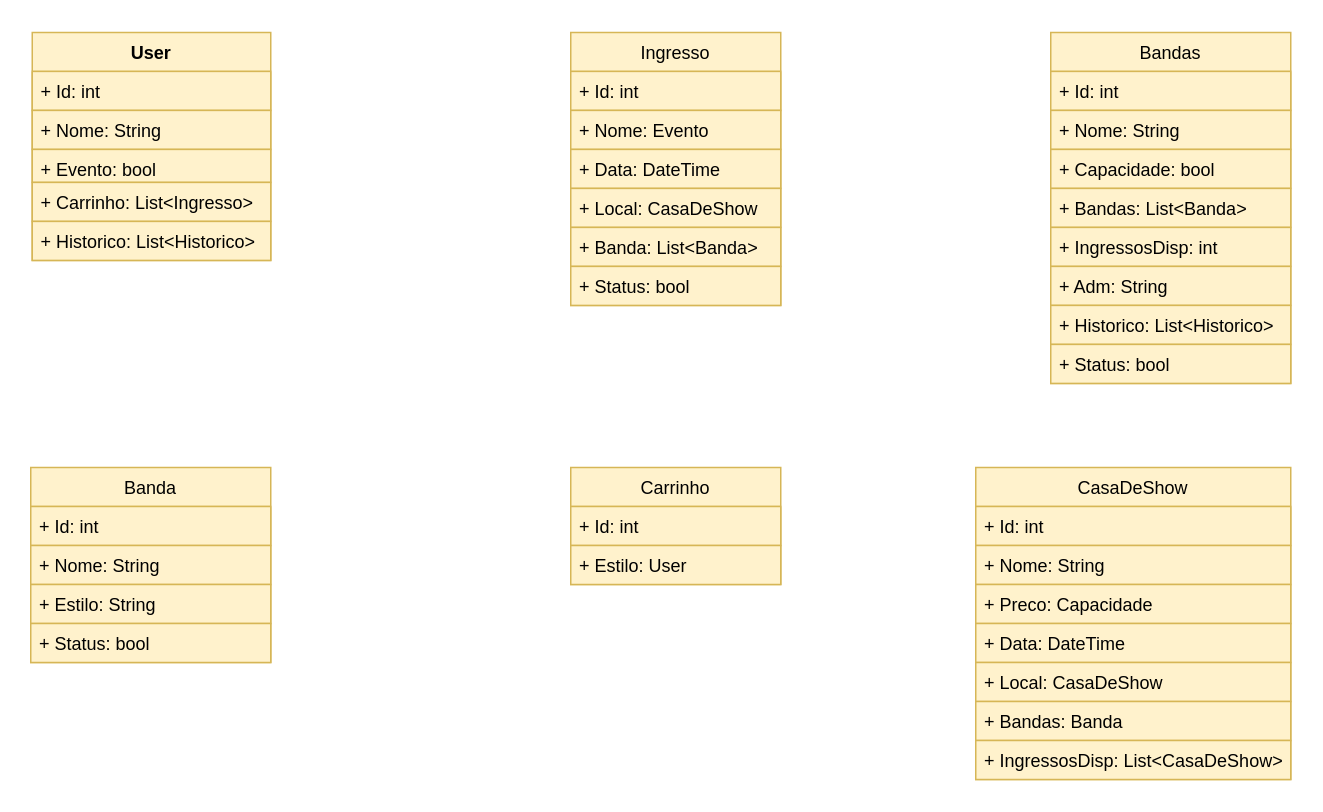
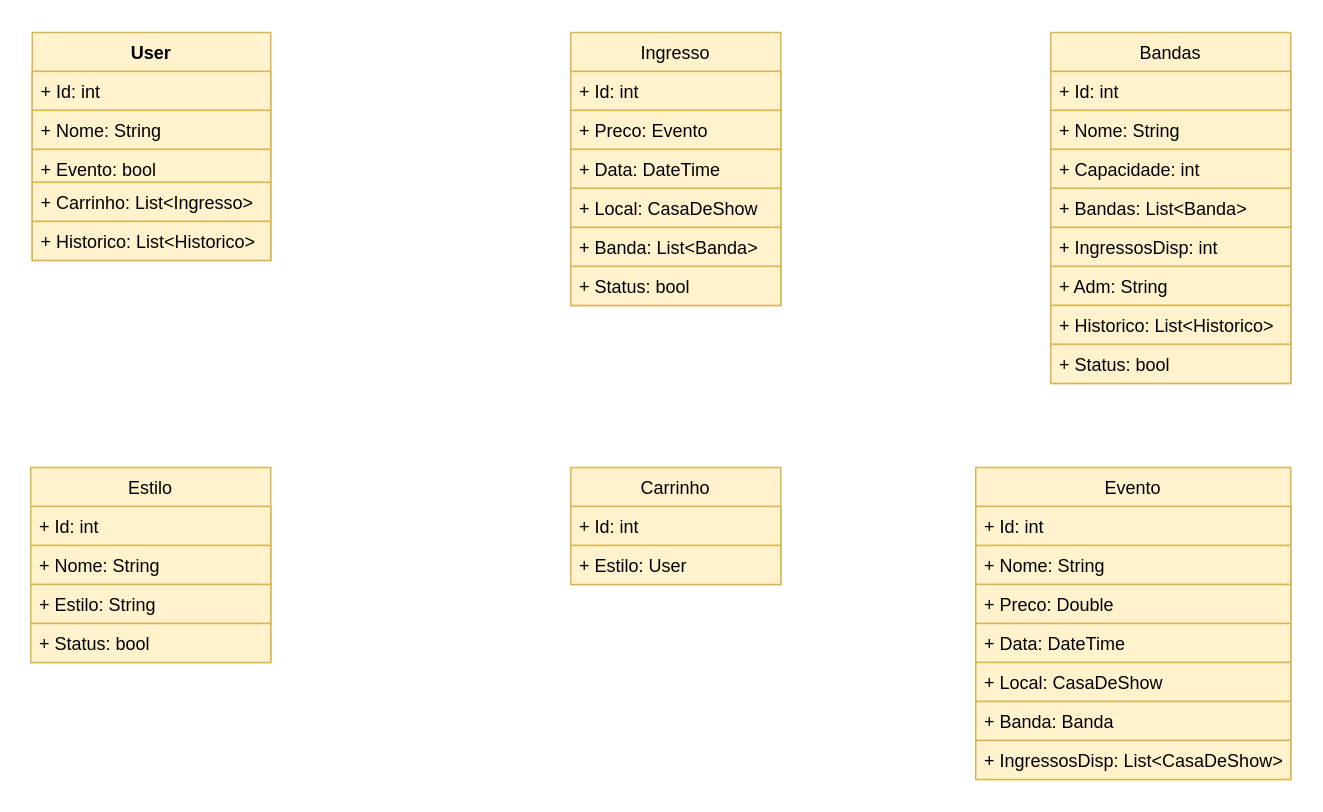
node "+ Nome: Evento": label "+ Nome: Evento" -> "+ Preco: Evento"
node "+ Capacidade: bool": label "+ Capacidade: bool" -> "+ Capacidade: int"
node "Banda": label "Banda" -> "Estilo"
node "CasaDeShow": label "CasaDeShow" -> "Evento"
node "+ Preco: Capacidade": label "+ Preco: Capacidade" -> "+ Preco: Double"
node "+ Bandas: Banda": label "+ Bandas: Banda" -> "+ Banda: Banda"
